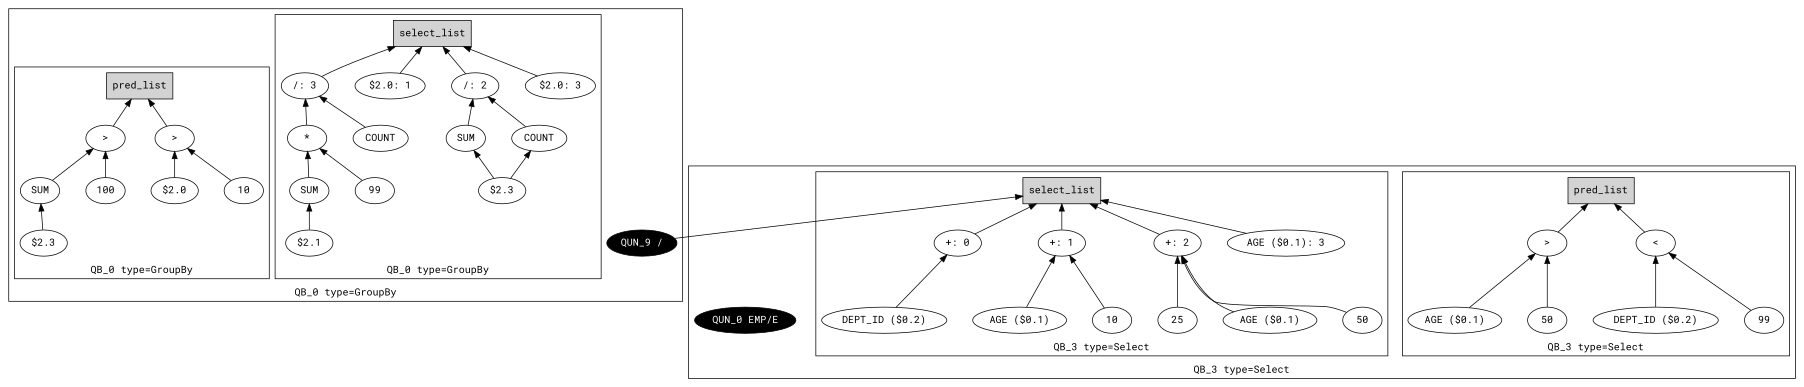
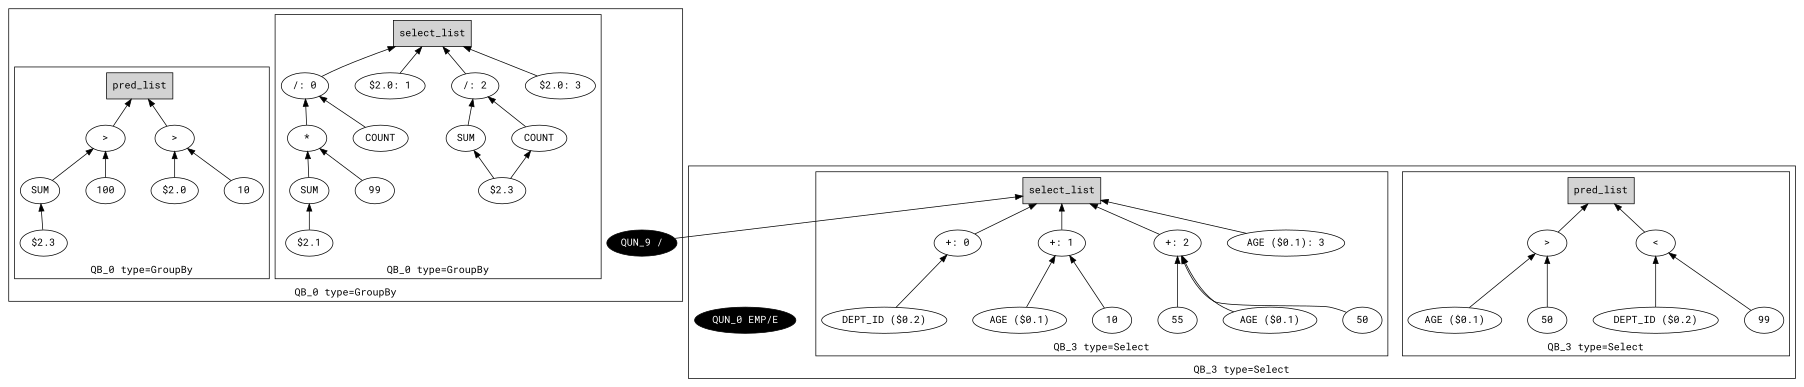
node "/: 3": label "/: 3" -> "/: 0"
node "25": label "25" -> "55"
